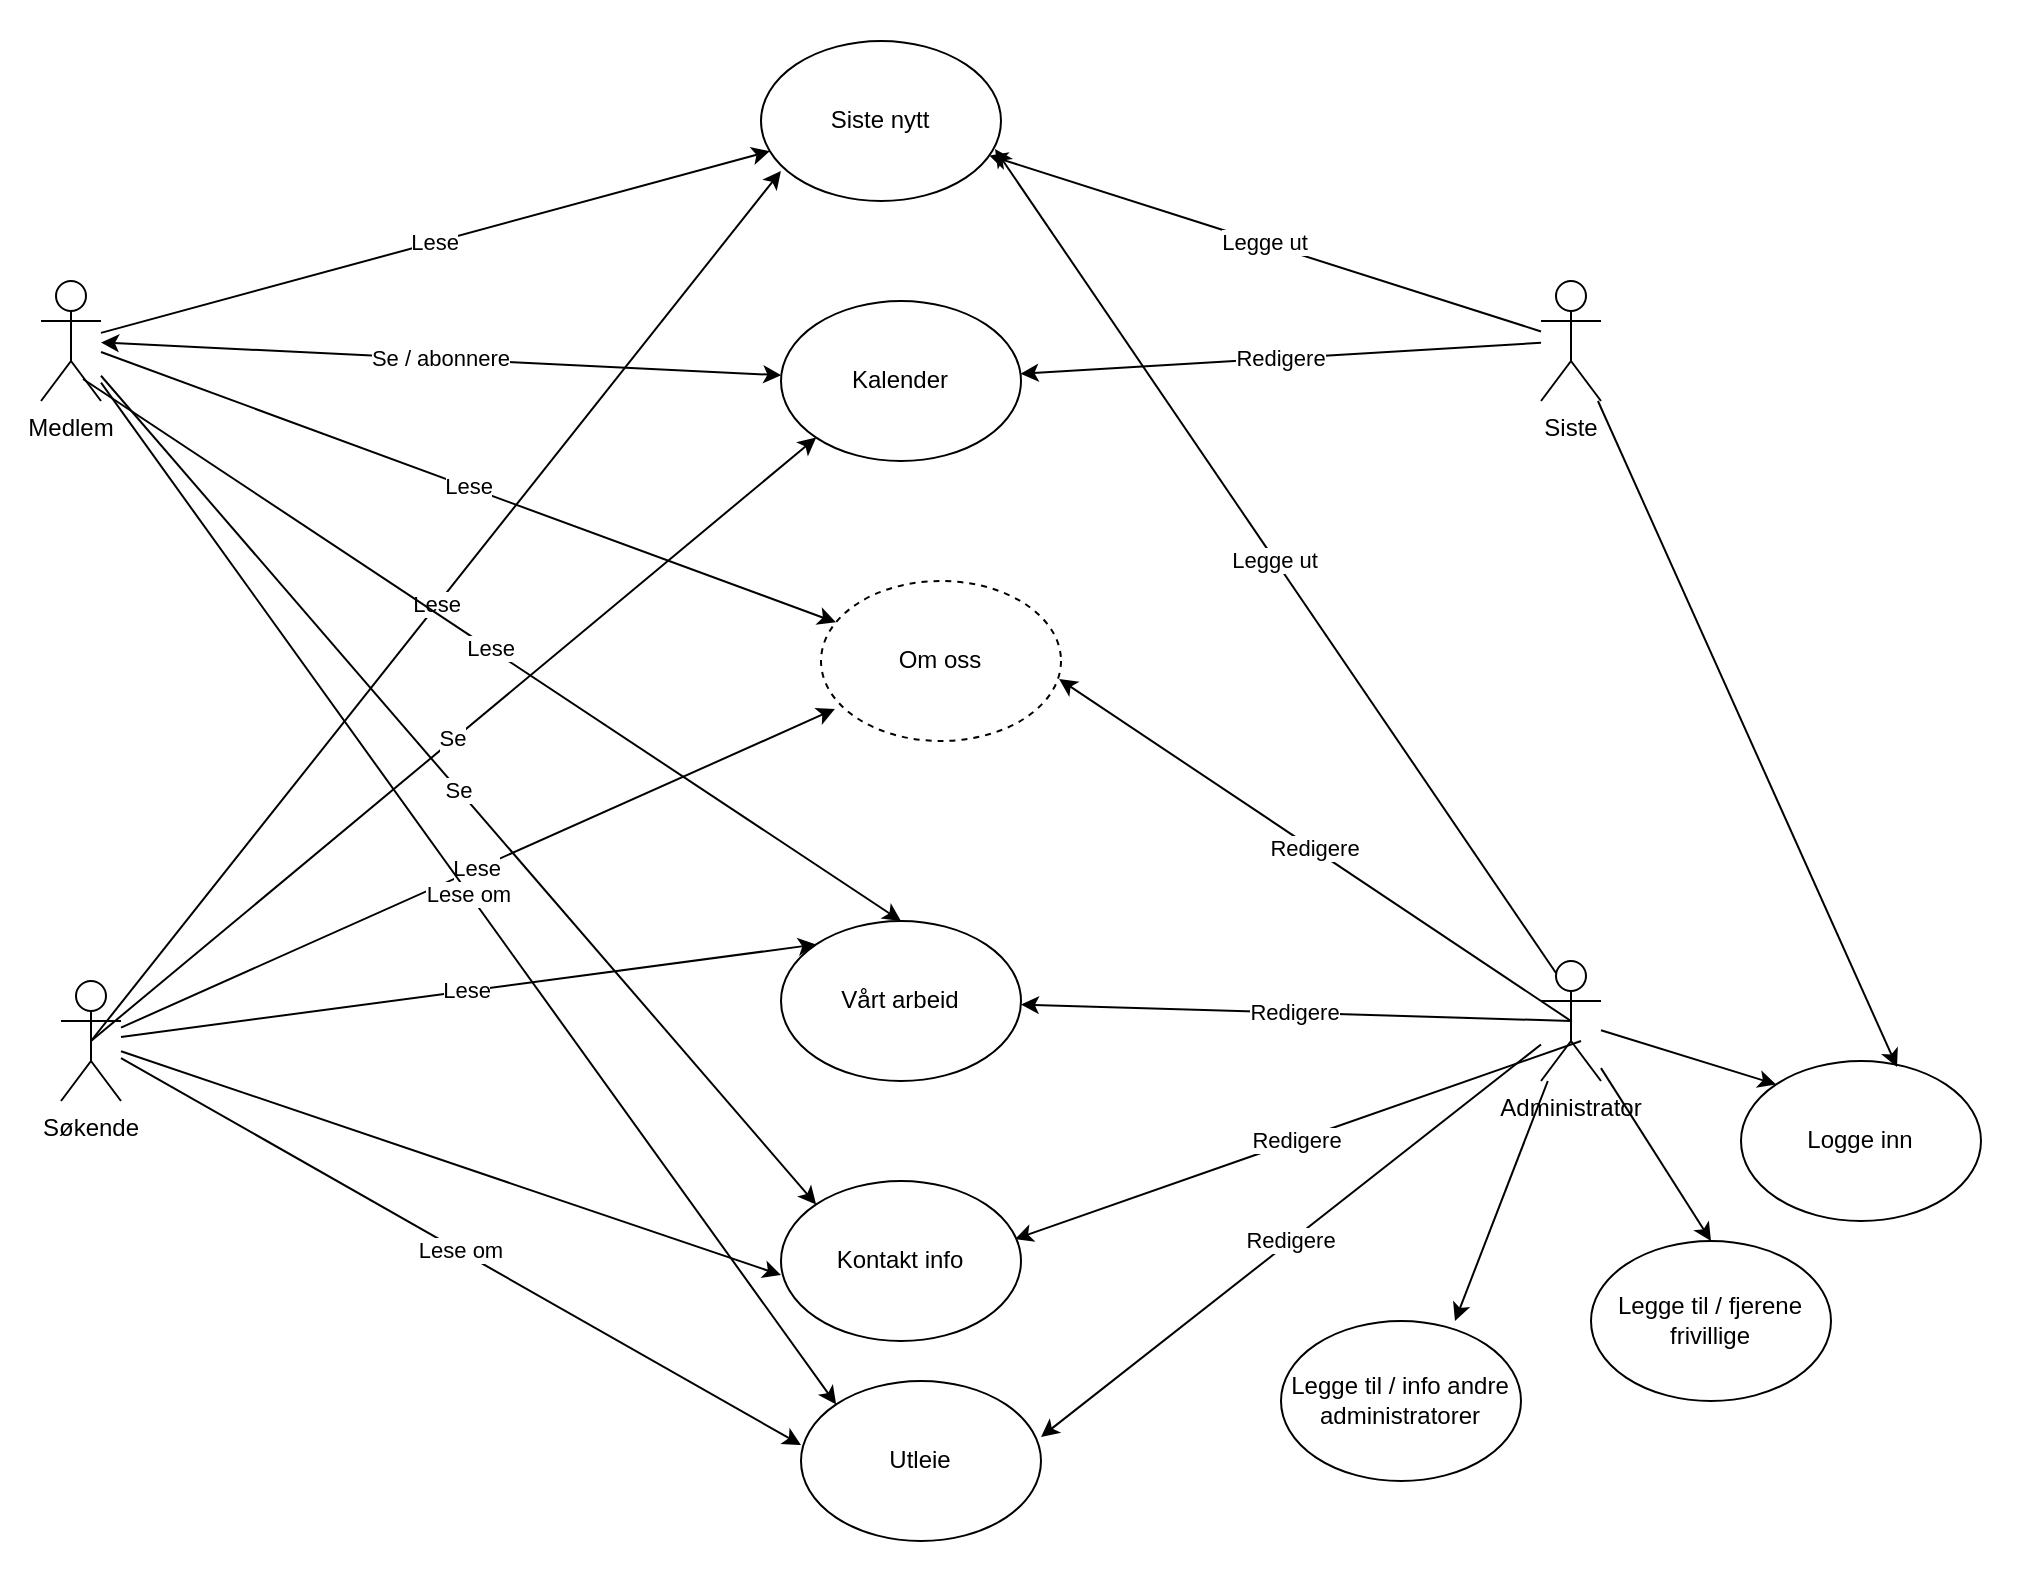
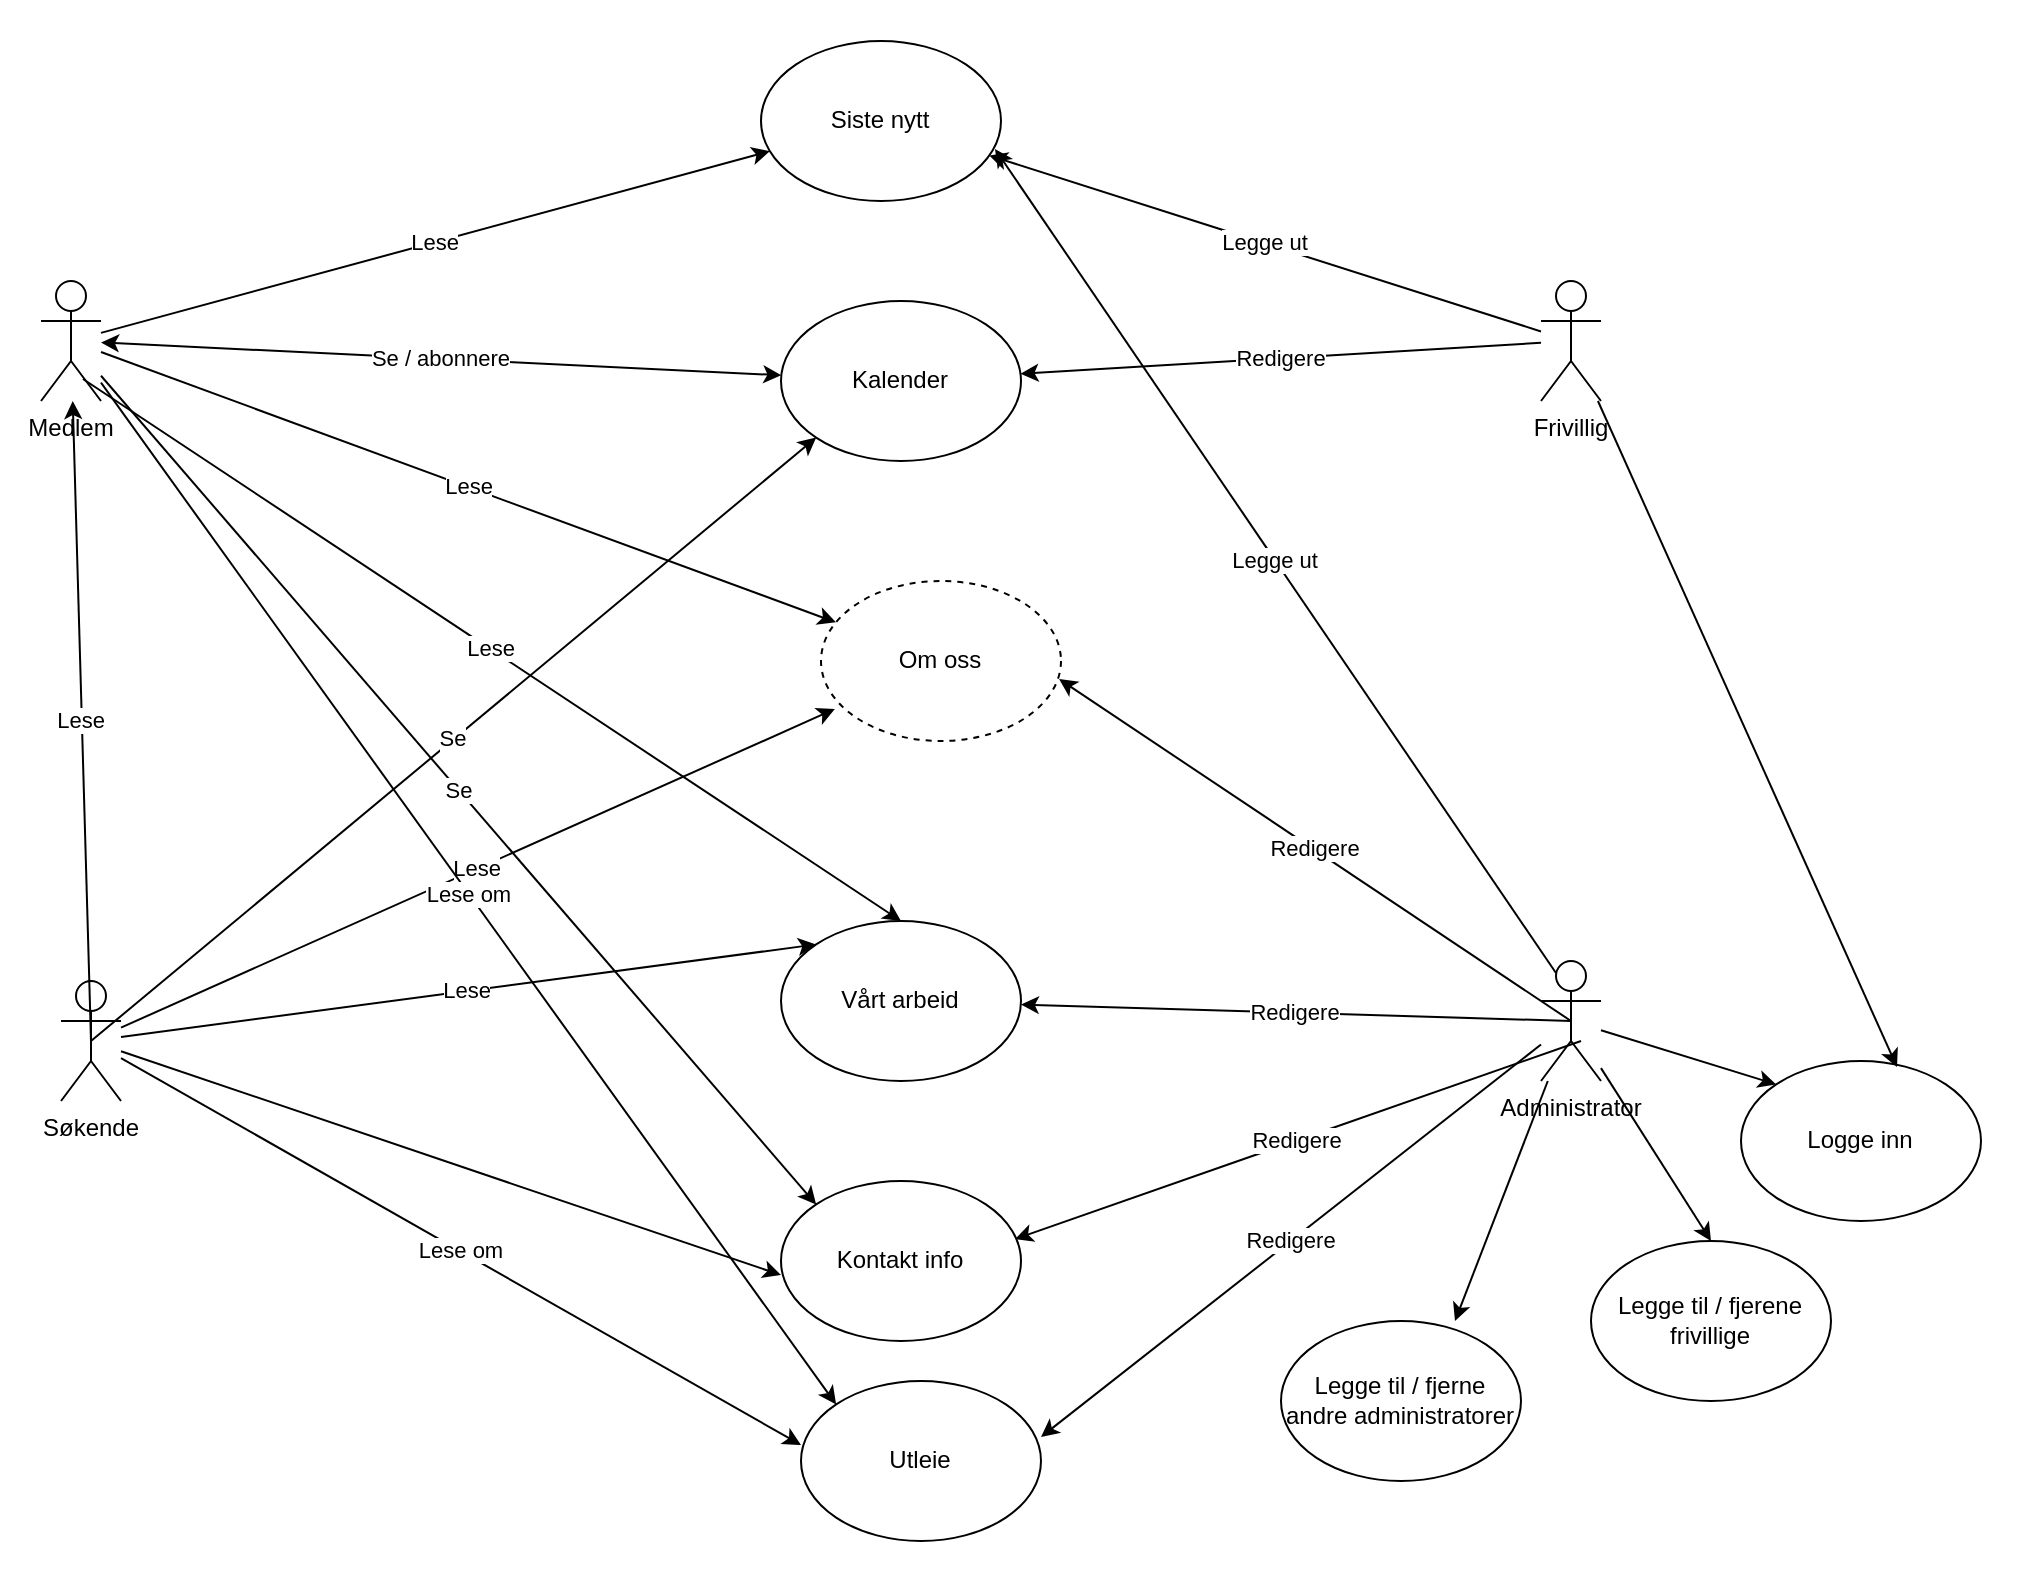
node "Siste": label "Siste" -> "Frivillig"
edge "Søkende" -> "Siste nytt": now "Søkende" -> "Medlem"
node "Legge til / info andre administratorer": label "Legge til / info andre administratorer" -> "Legge til / fjerne andre administratorer"
